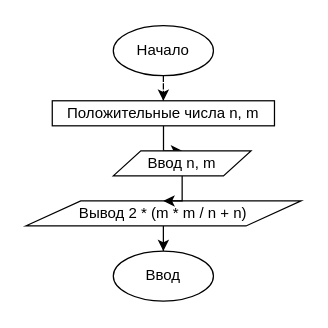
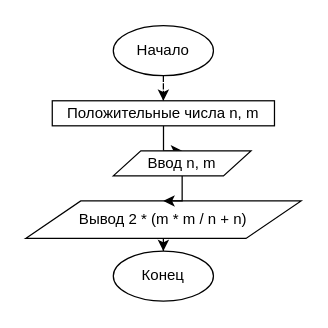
node "Вывод 2 * (m * m / n + n)": size 275x25 -> 275x38
node "Ввод": label "Ввод" -> "Конец"
